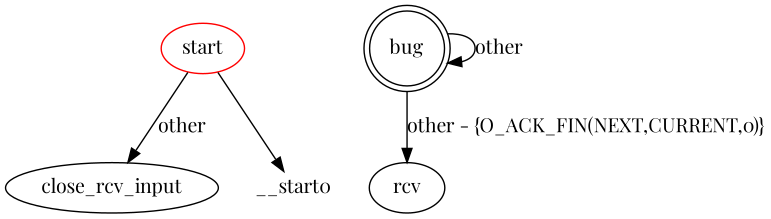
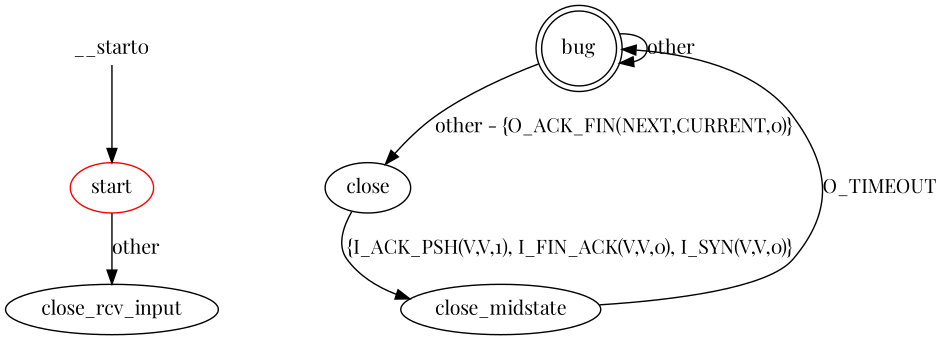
edge "start" -> "__start0": reversed
node "rcv": label "rcv" -> "close"
node "close_midstate": added
